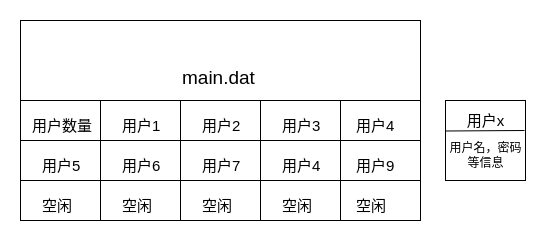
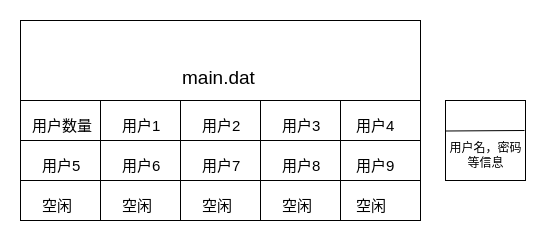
node "用户x": removed
node "用户4": label "用户4" -> "用户8"
